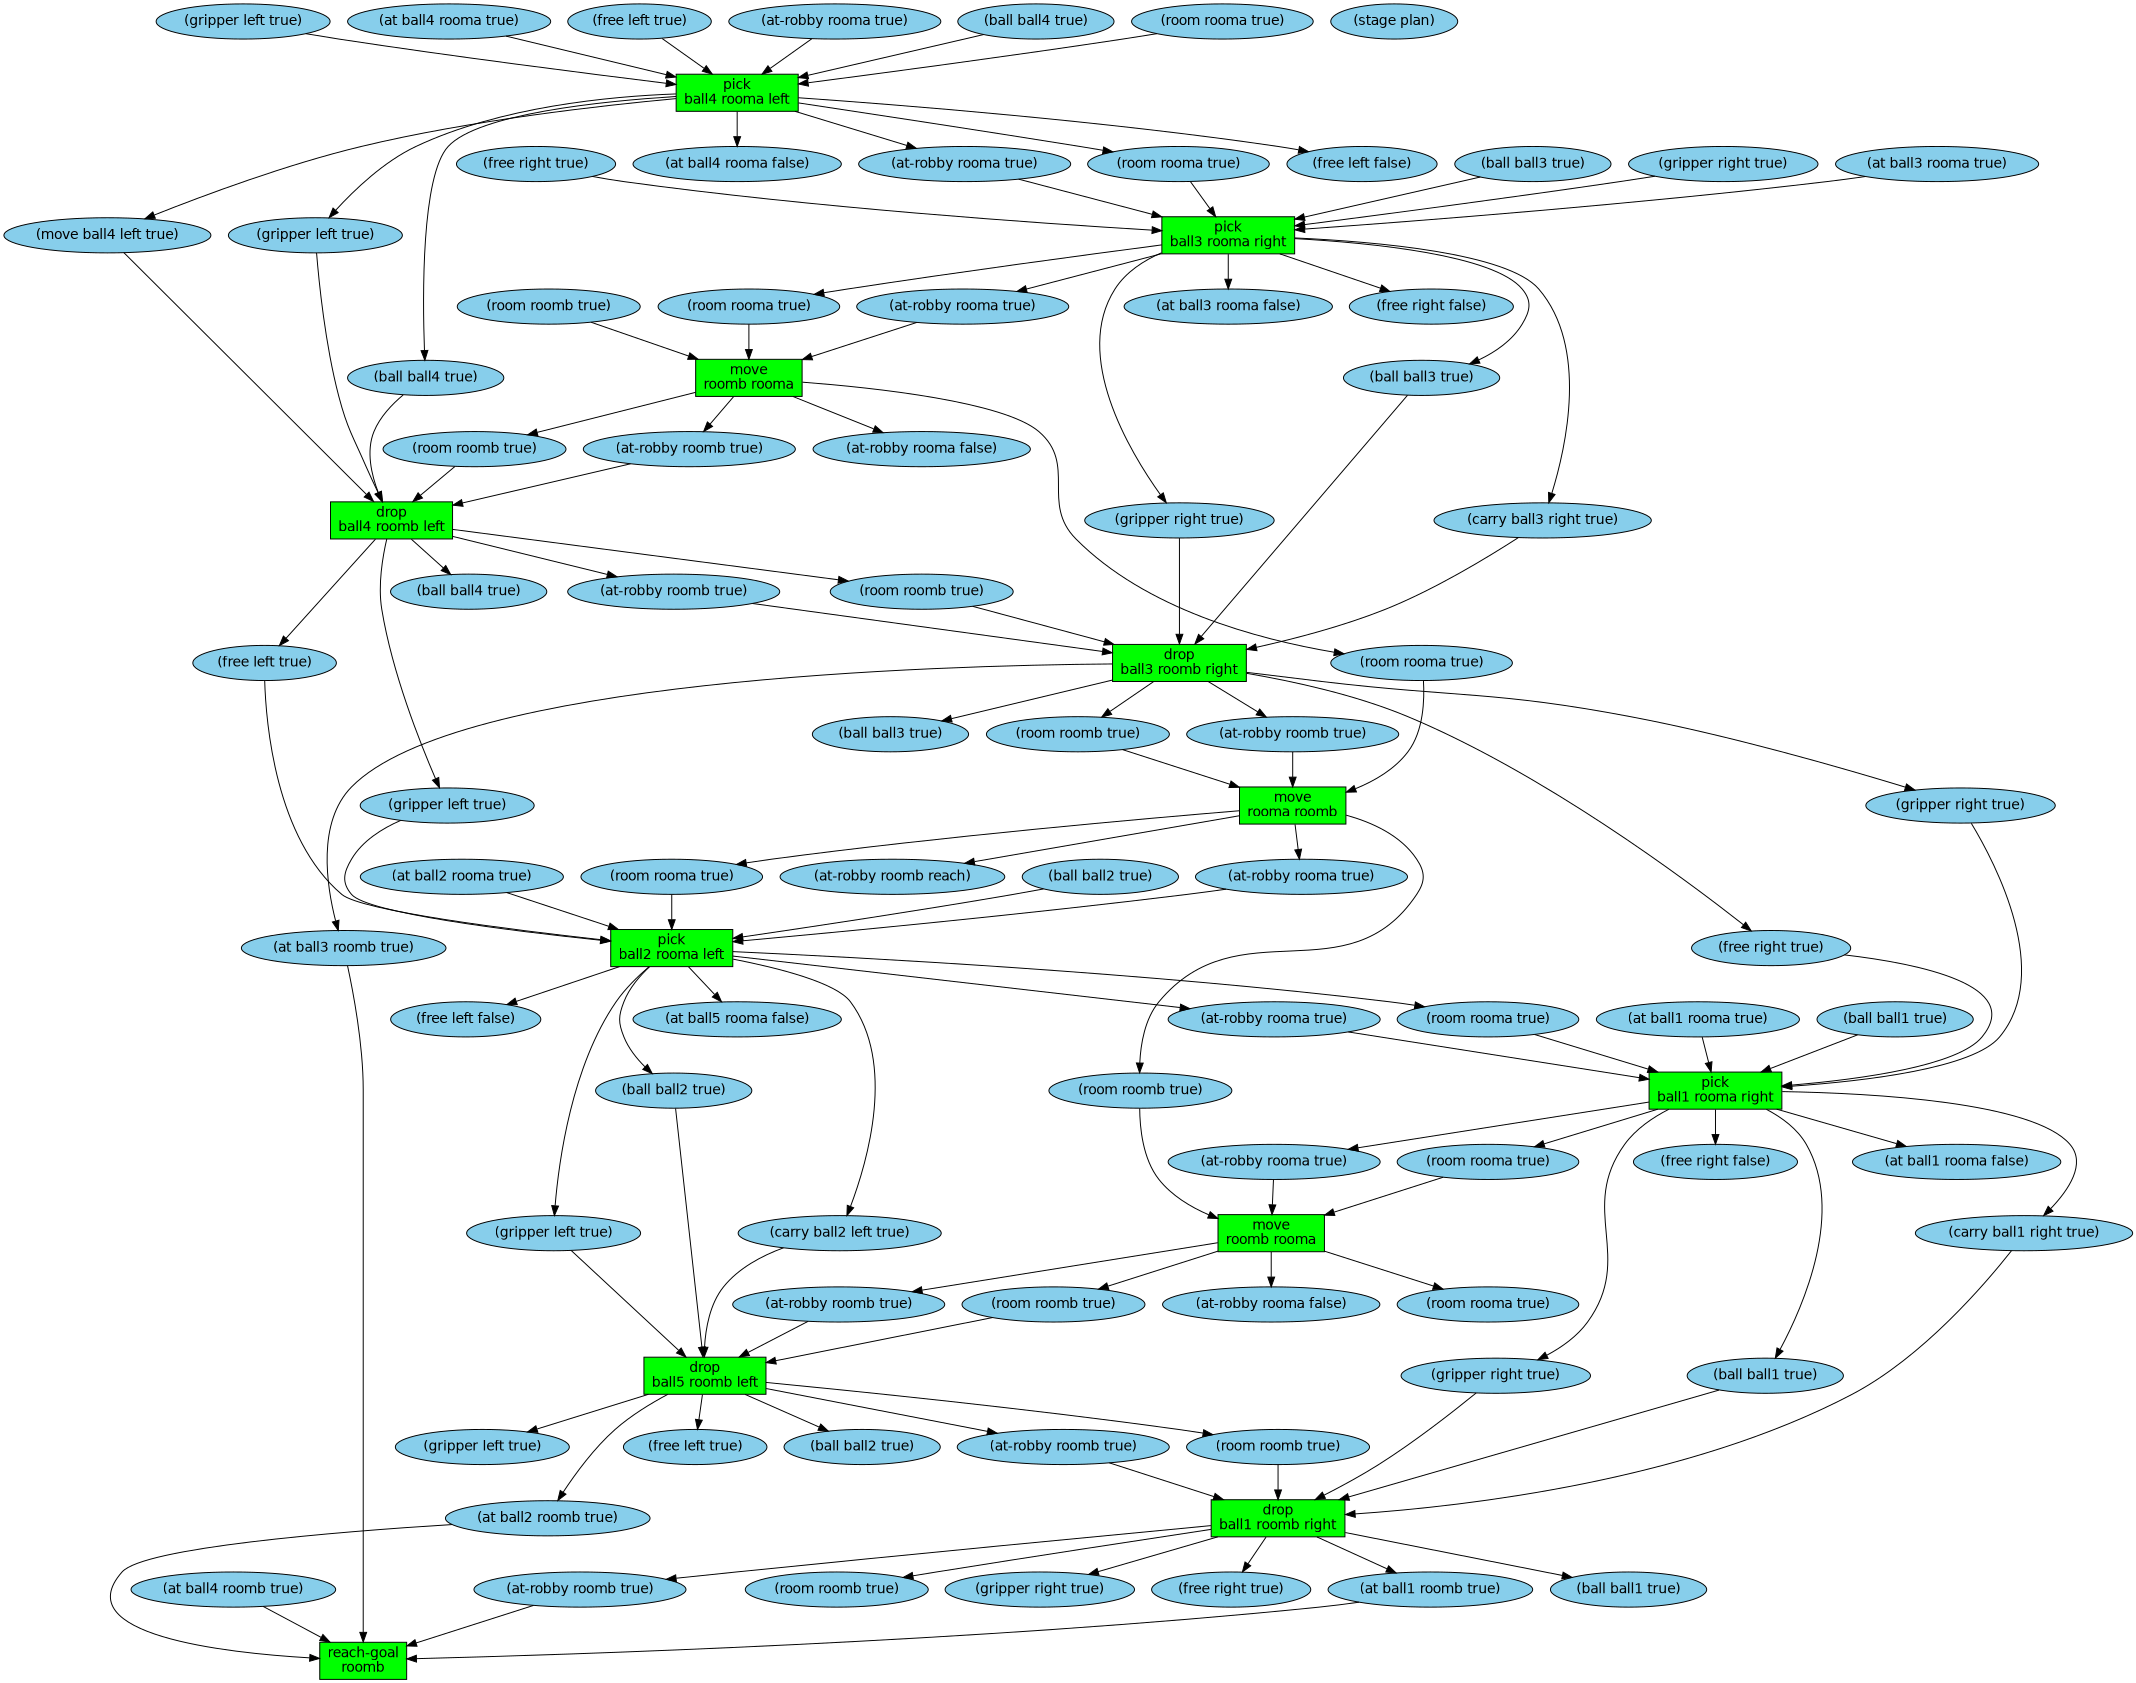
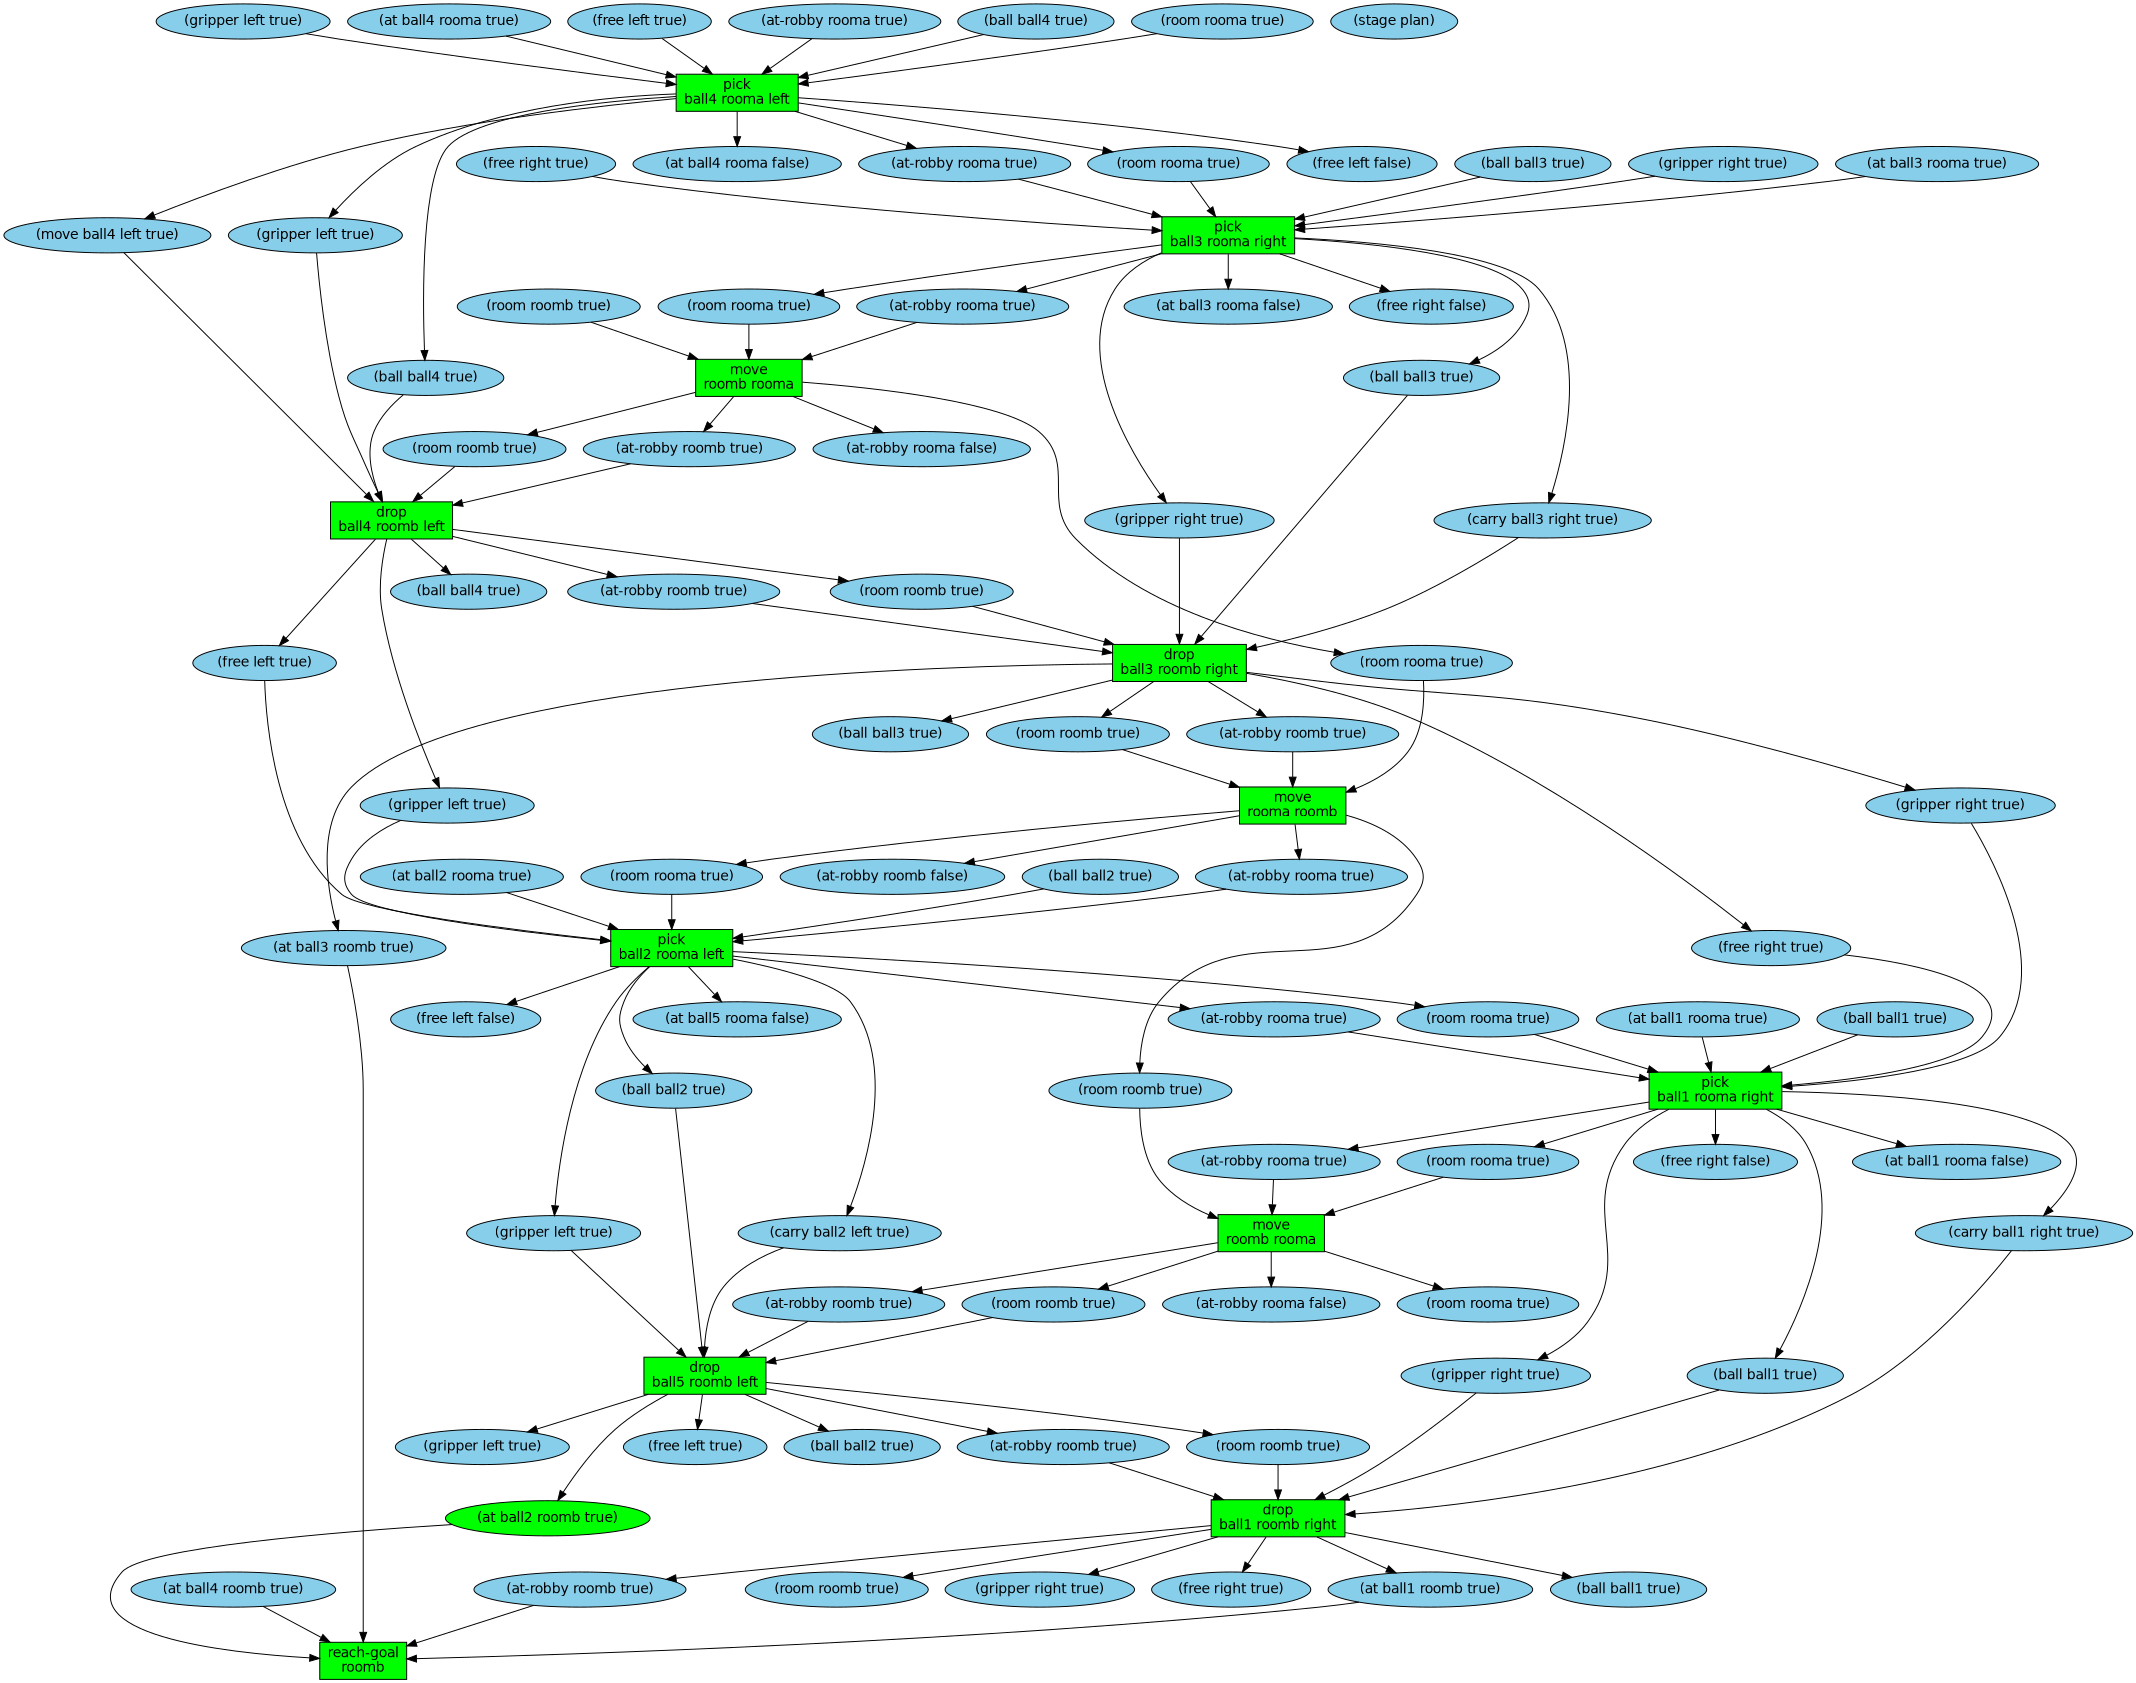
node "(at-robby roomb reach)": label "(at-robby roomb reach)" -> "(at-robby roomb false)"
node "(at ball2 roomb true)": fillcolor skyblue -> green
